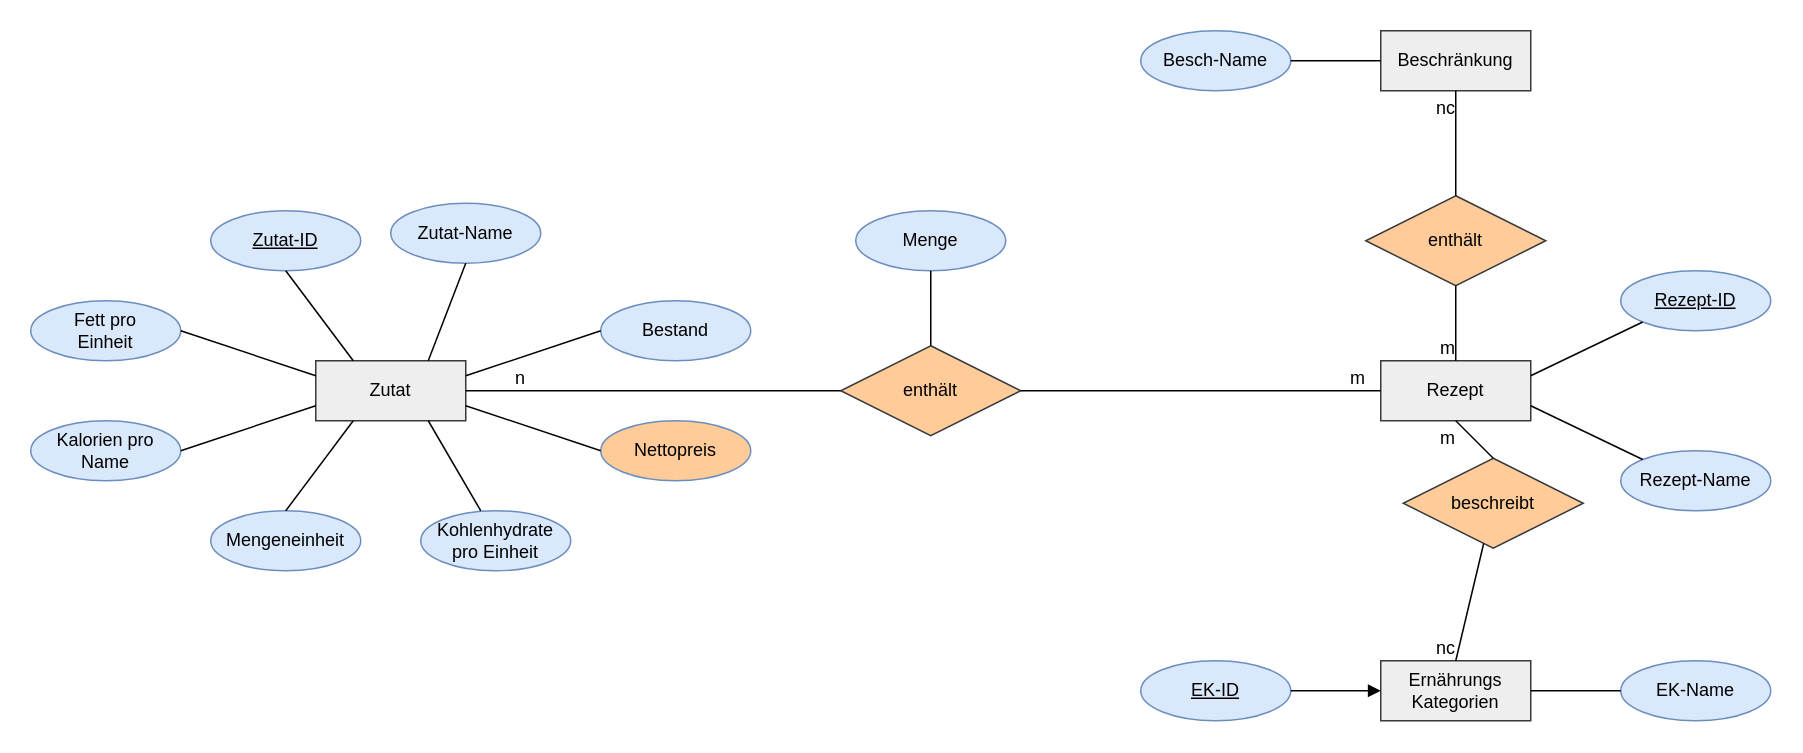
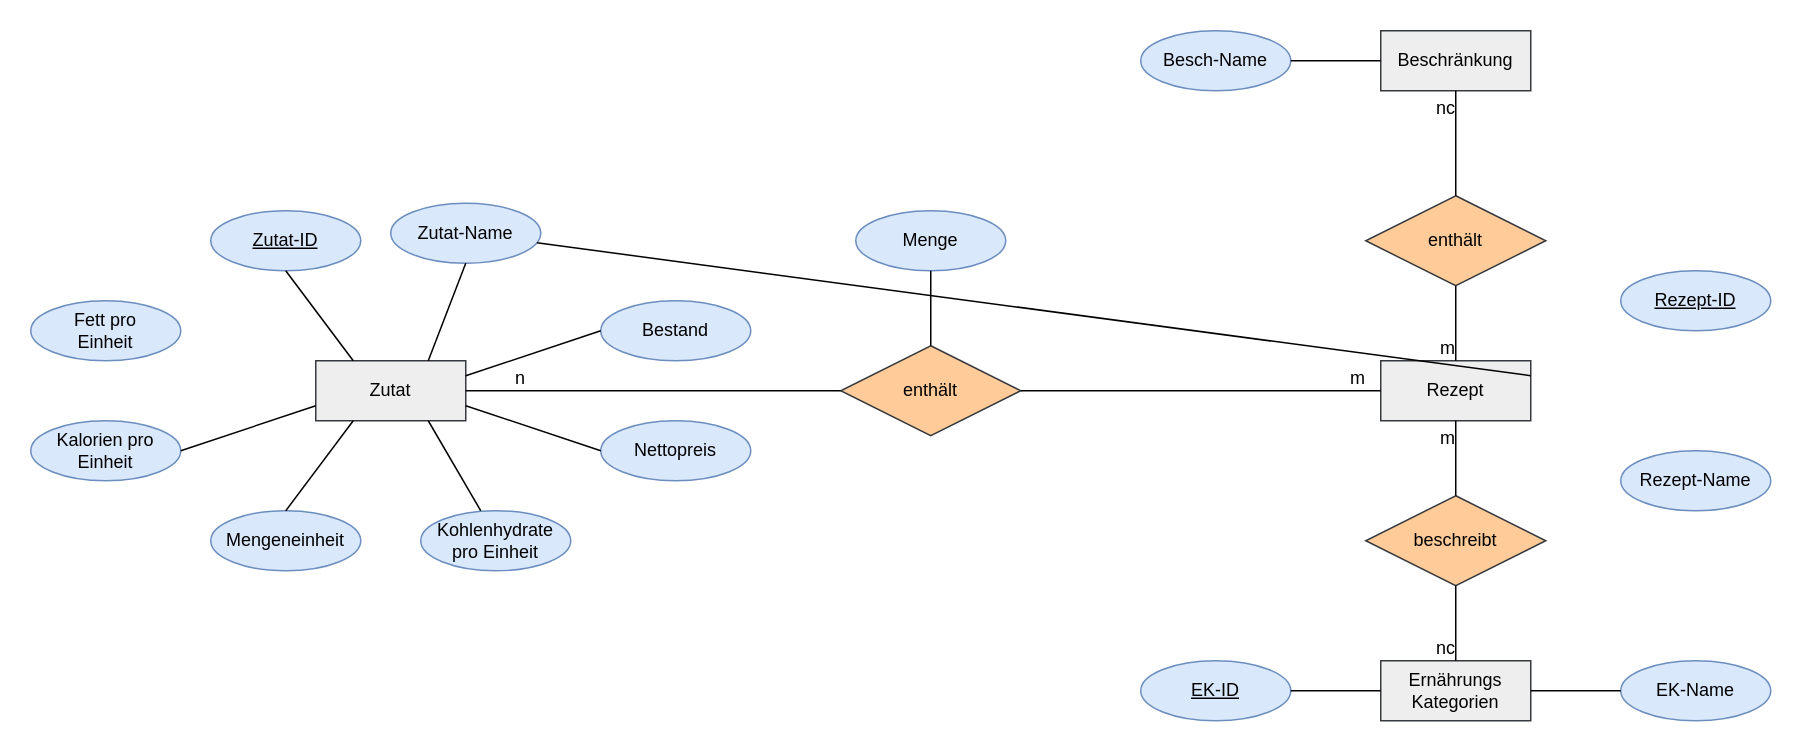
edge "Rezept-ID" -- "Rezept": now "Zutat-Name" -- "Rezept"
edge "Fett pro Einheit" -- "Zutat": removed
edge "Rezept" -- "Rezept-Name": removed
node "Kalorien pro Name": label "Kalorien pro Name" -> "Kalorien pro Einheit"
node "Nettopreis": fillcolor #ffcc99 -> #dae8fc
node "beschreibt": moved (1493, 503) -> (1456, 541)
edge "EK-ID" -> "Ernährungs Kategorien": arrowhead block -> none
